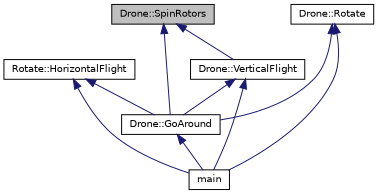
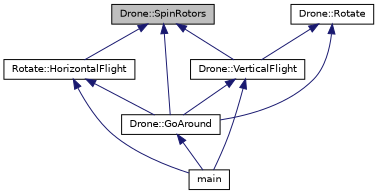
edge "Rotate::HorizontalFlight" -> "Drone::SpinRotors": added
edge "main" -> "Drone::Rotate": now "Drone::VerticalFlight" -> "Drone::Rotate"
